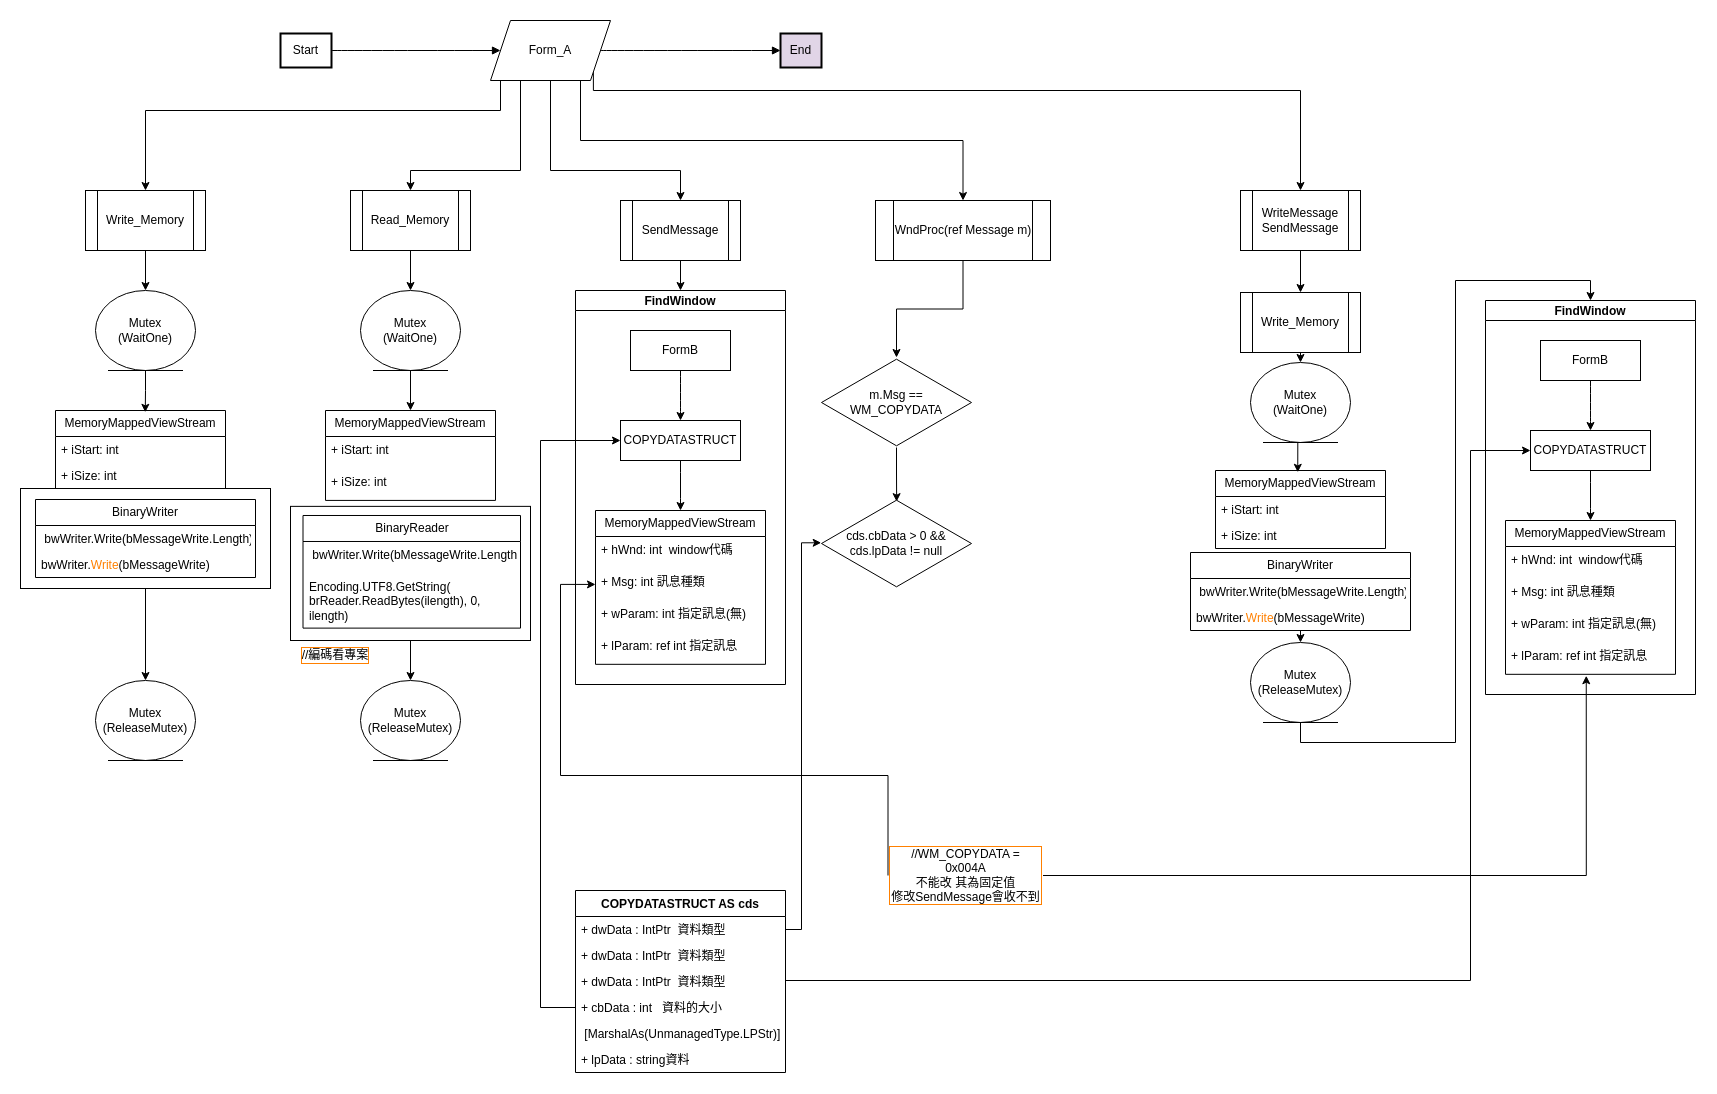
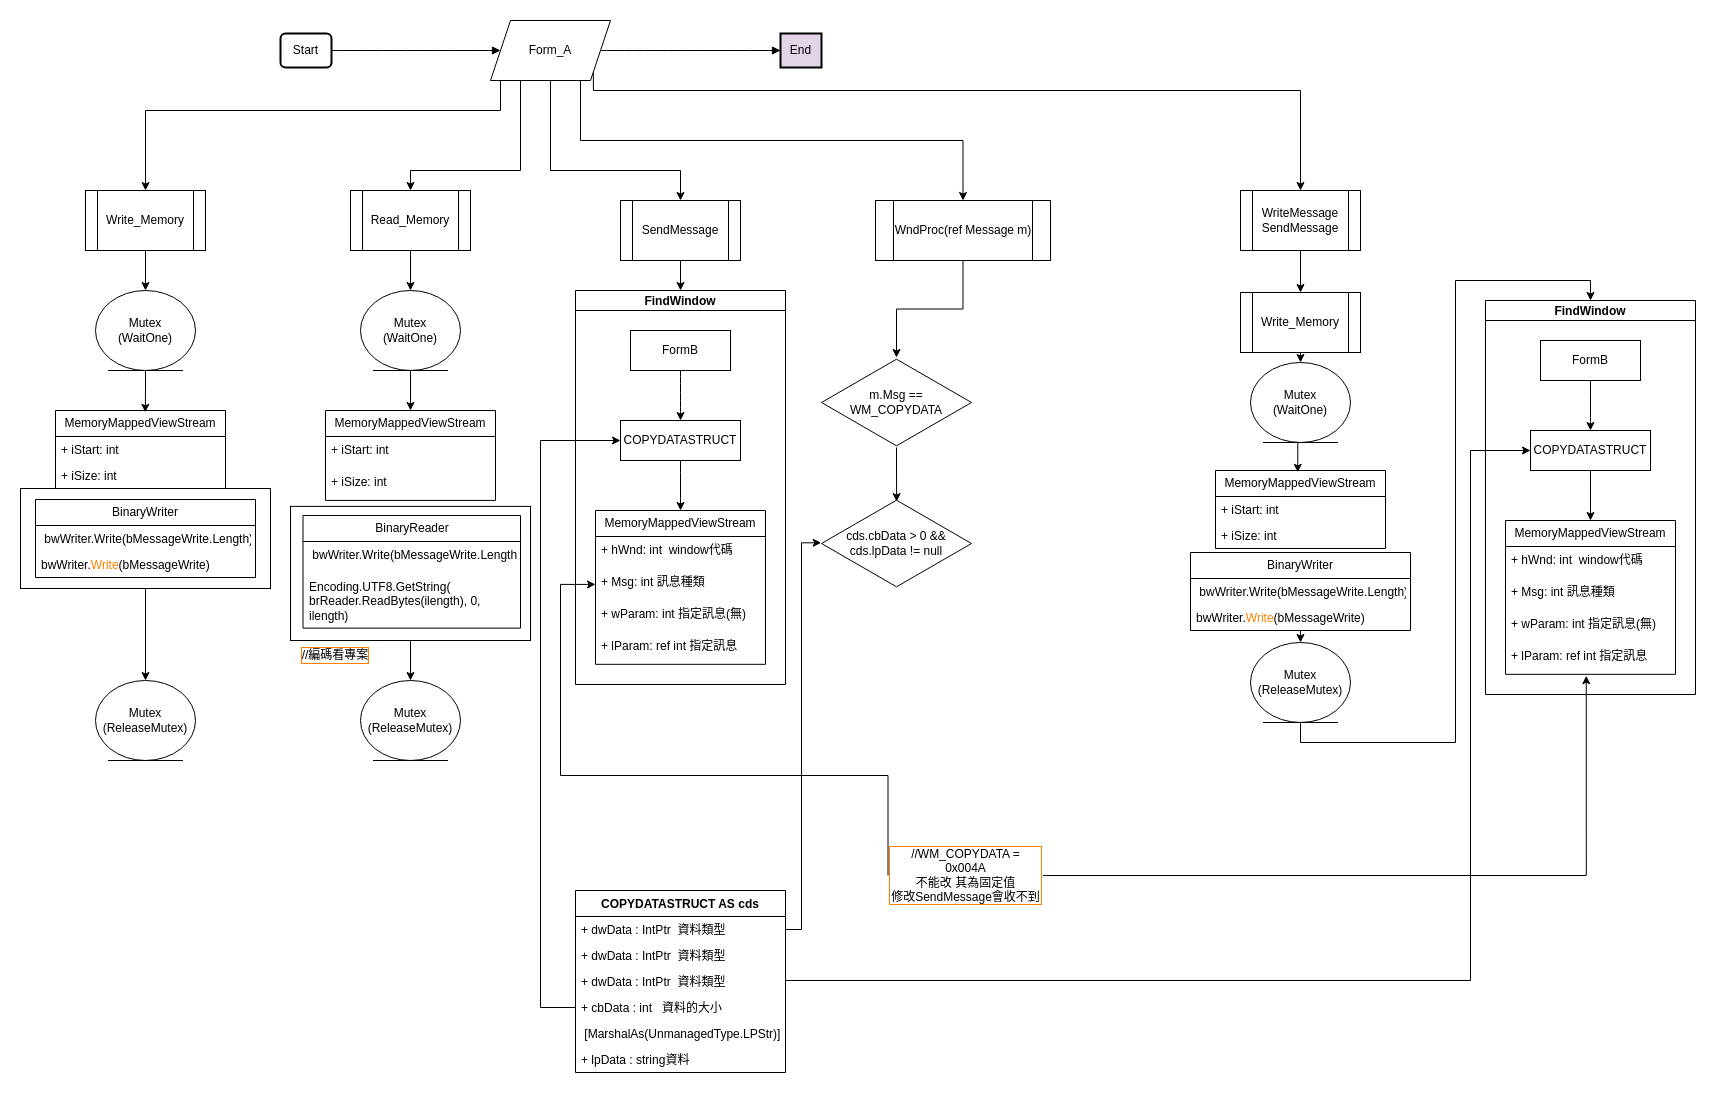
node "Start": shape rectangle -> rounded rectangle
